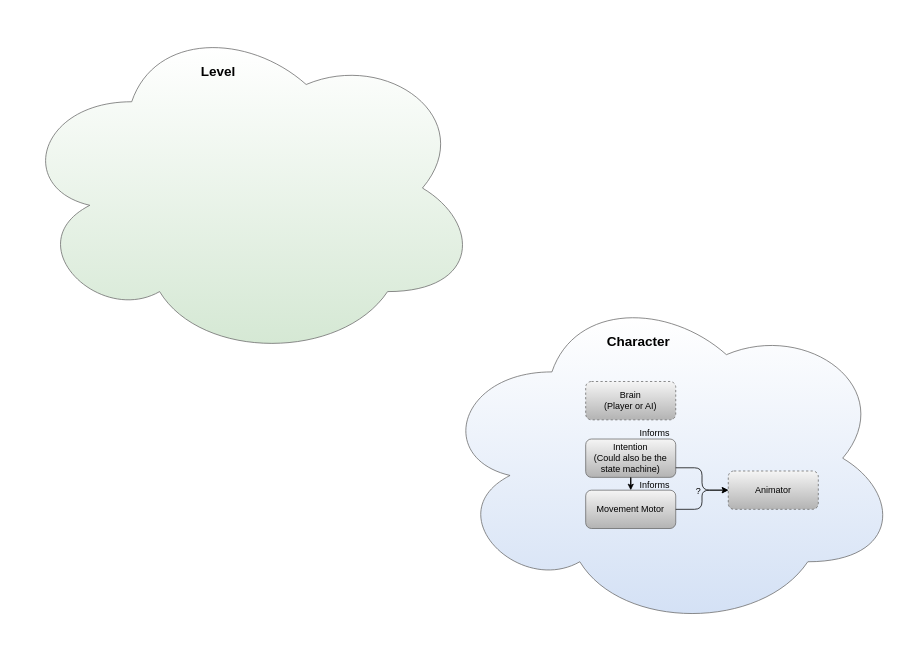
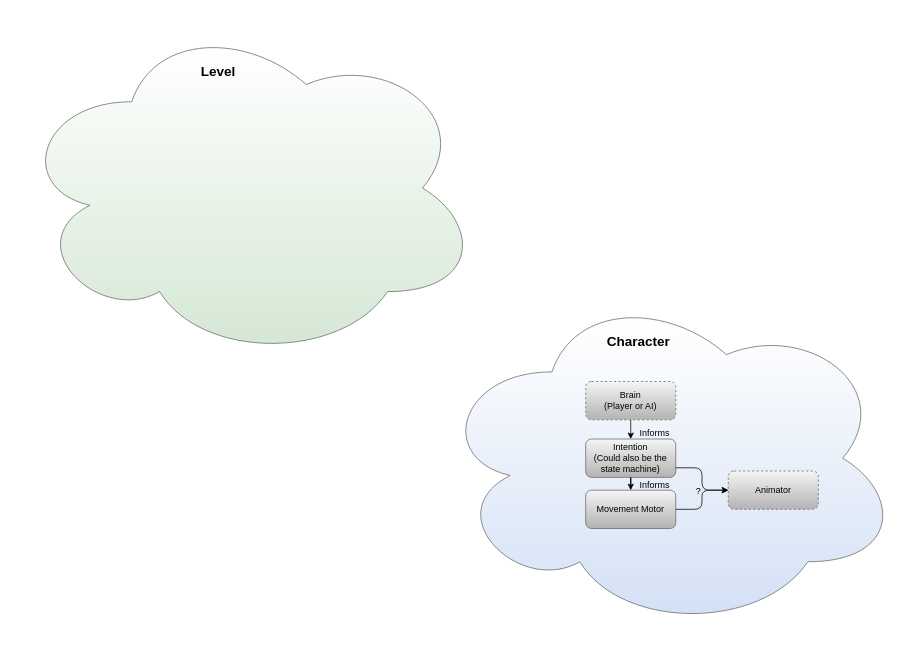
edge "Brain (Player or AI)" -> "Intention (Could also be the state machine)": added
